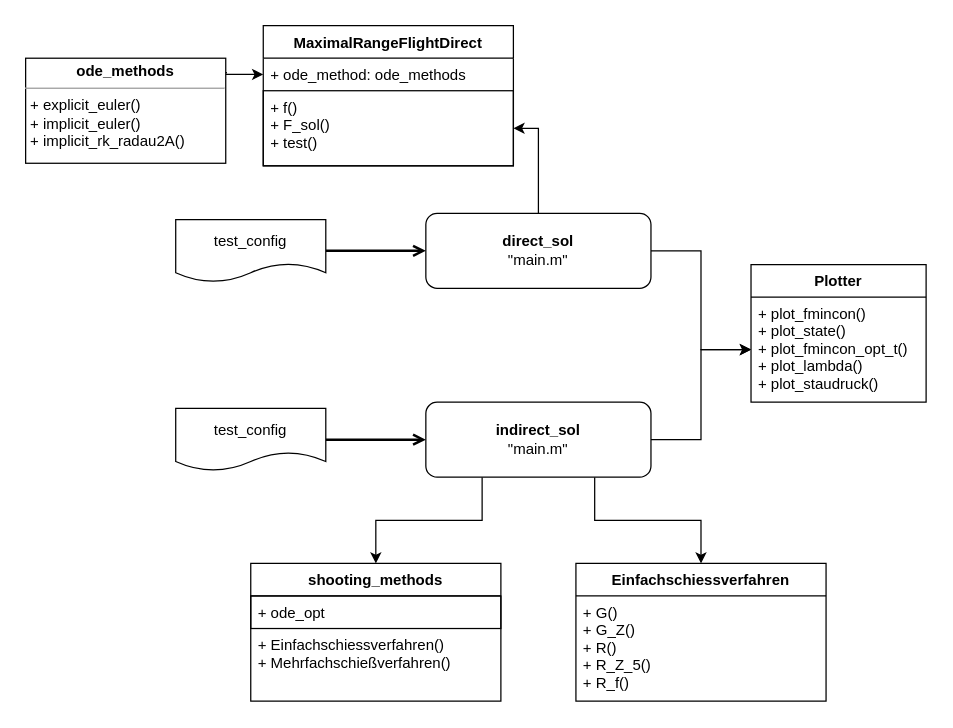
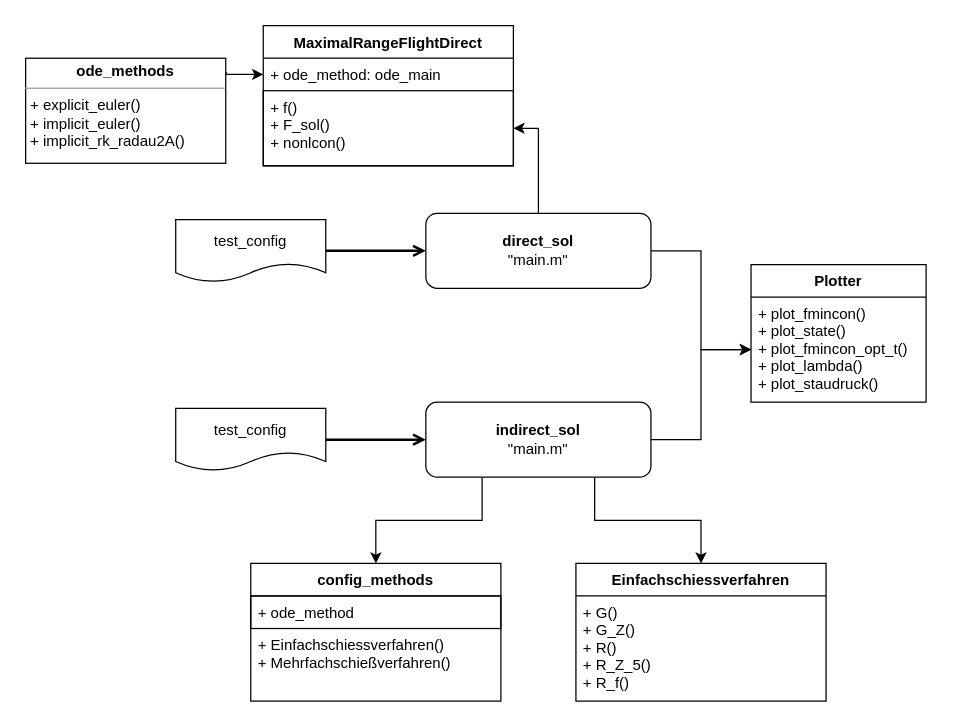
node "+ ode_method: ode_methods": label "+ ode_method: ode_methods" -> "+ ode_method: ode_main"
node "+ f() + F_sol() + test()": label "+ f() + F_sol() + test()" -> "+ f() + F_sol() + nonlcon()"
node "shooting_methods": label "shooting_methods" -> "config_methods"
node "+ ode_opt": label "+ ode_opt" -> "+ ode_method"
